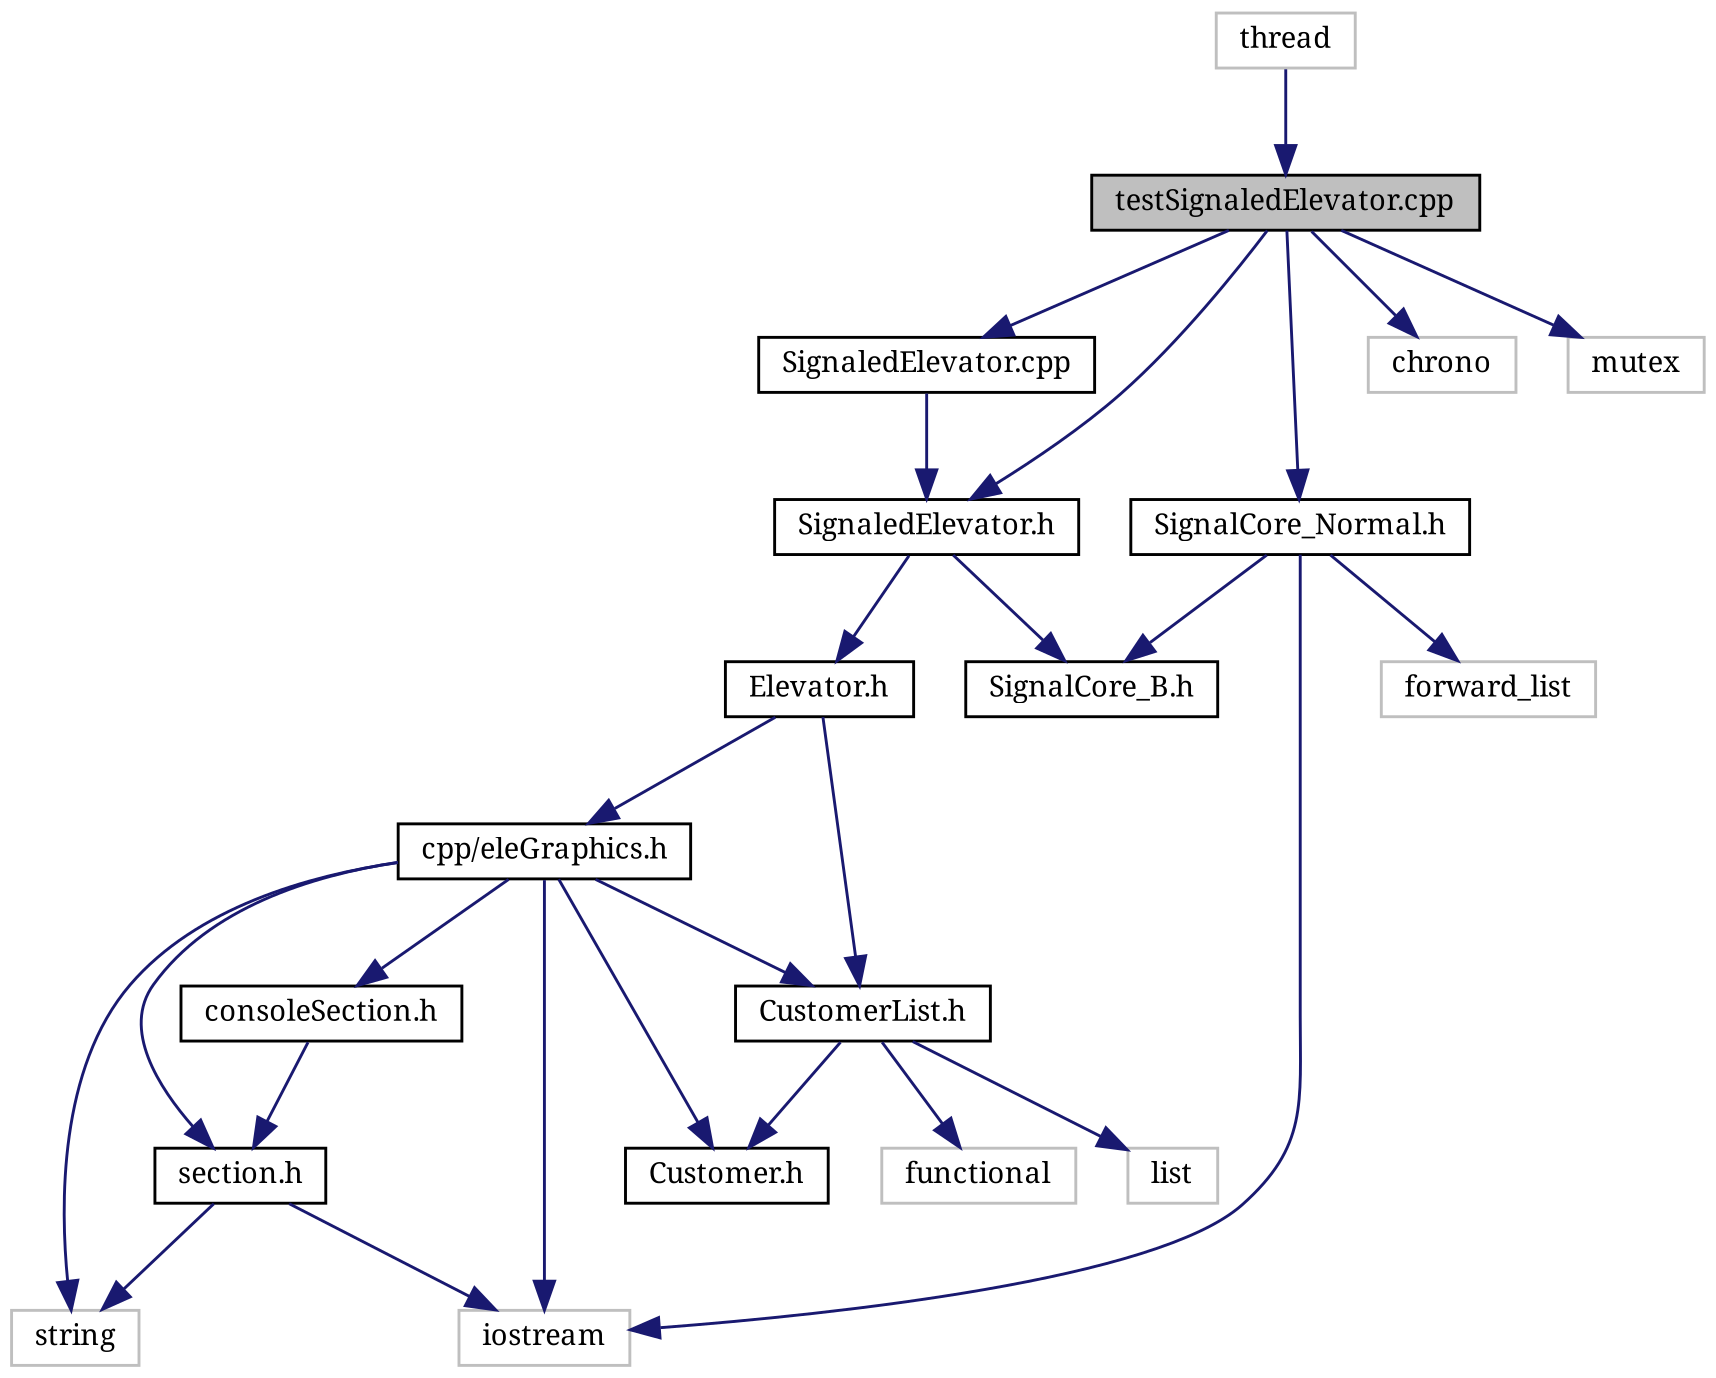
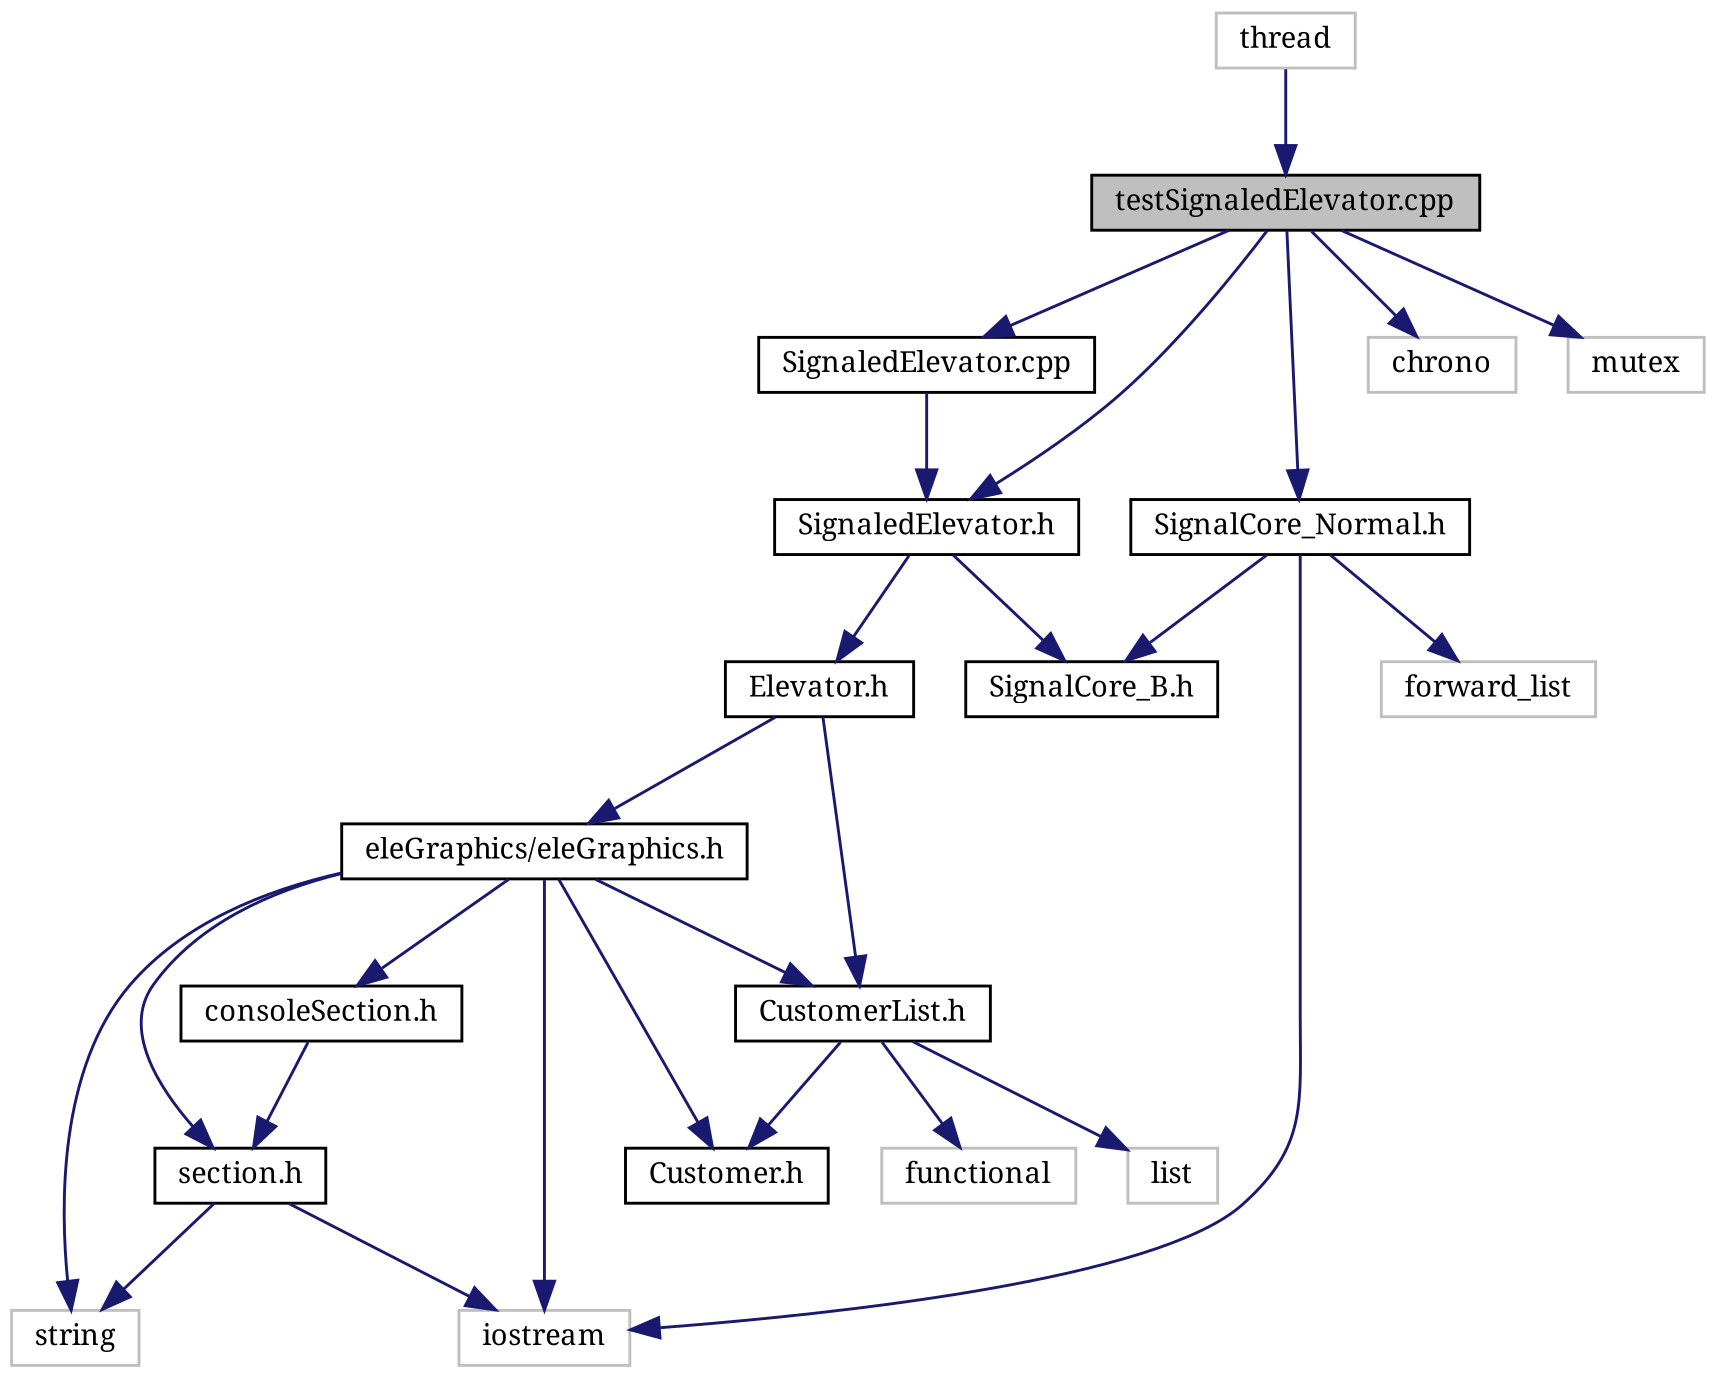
node "cpp/eleGraphics.h": label "cpp/eleGraphics.h" -> "eleGraphics/eleGraphics.h"
